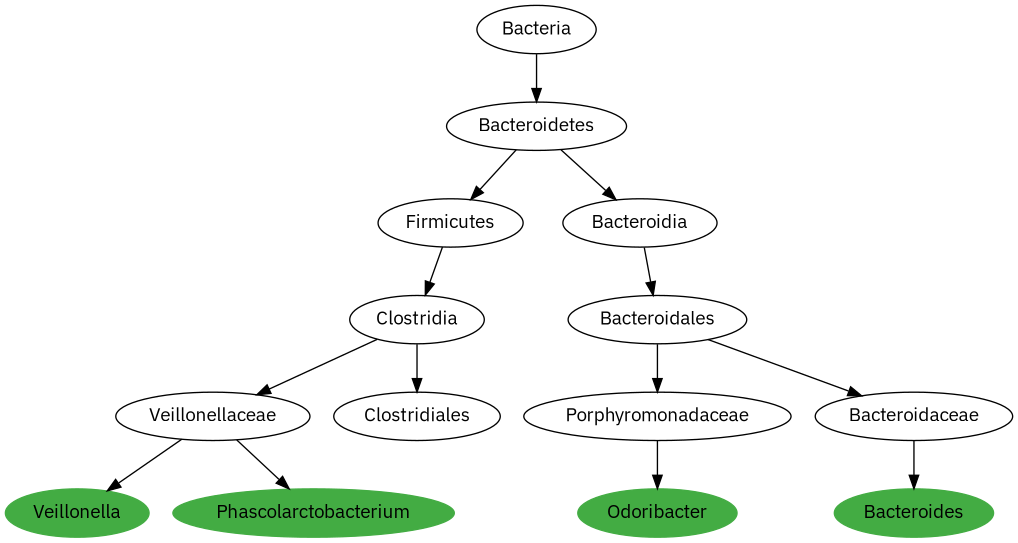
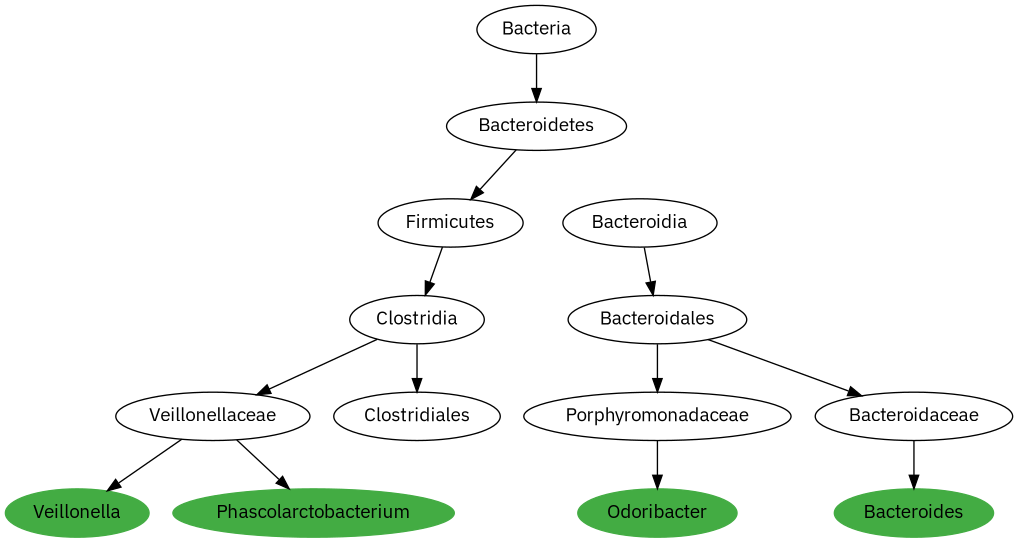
edge "Bacteroidetes" -> "Bacteroidia": removed
